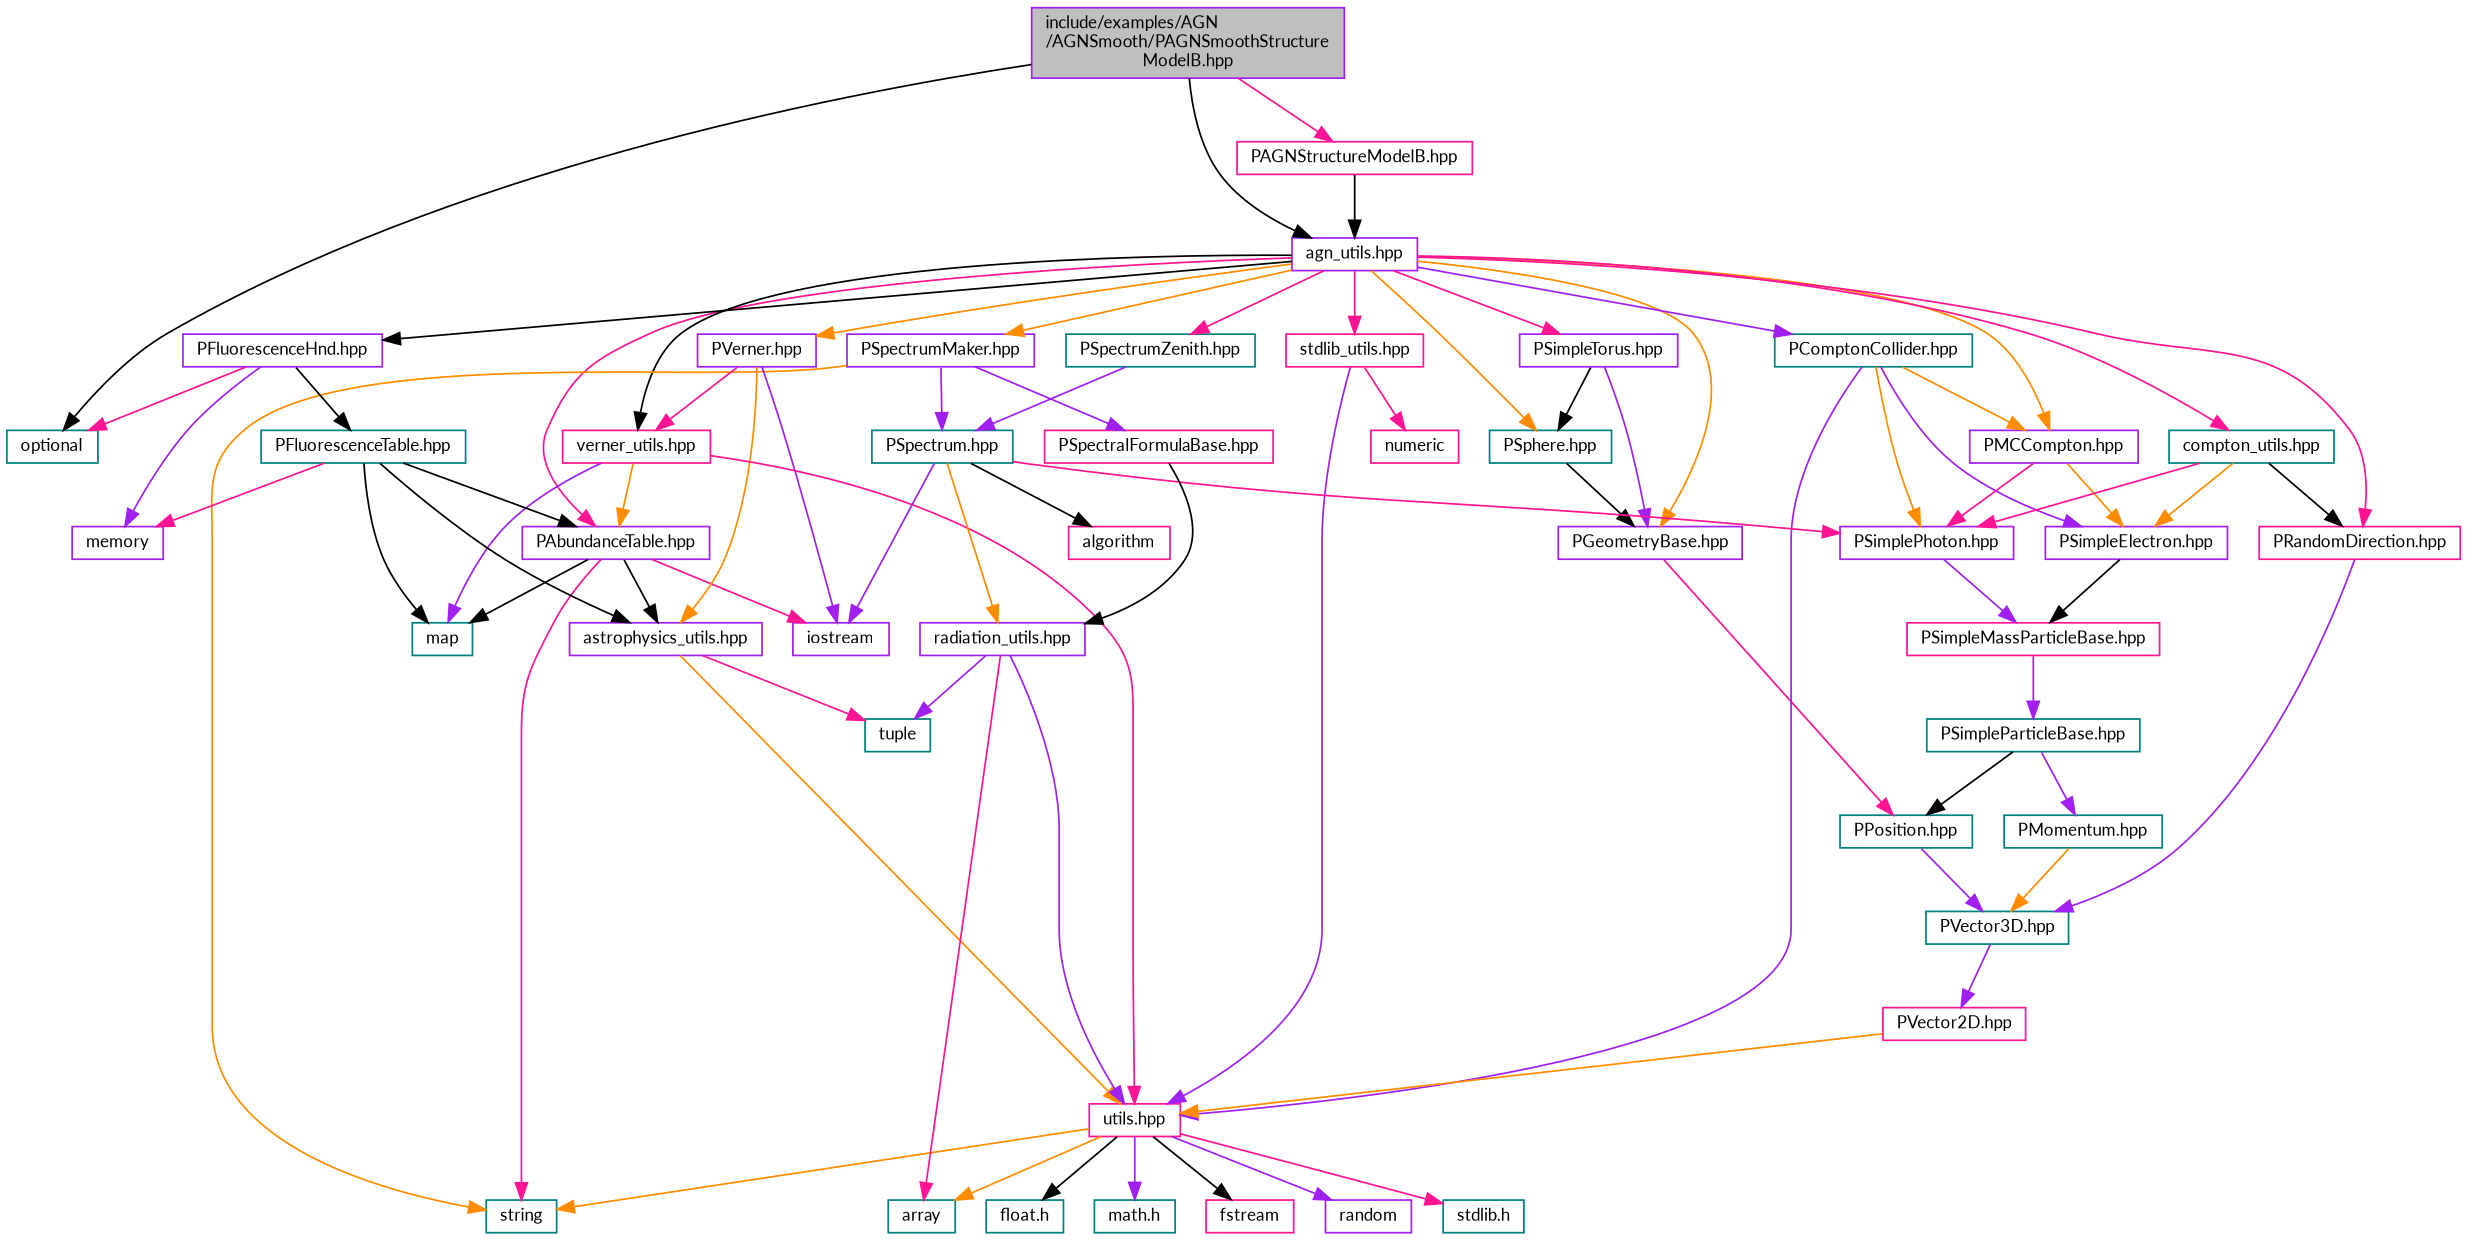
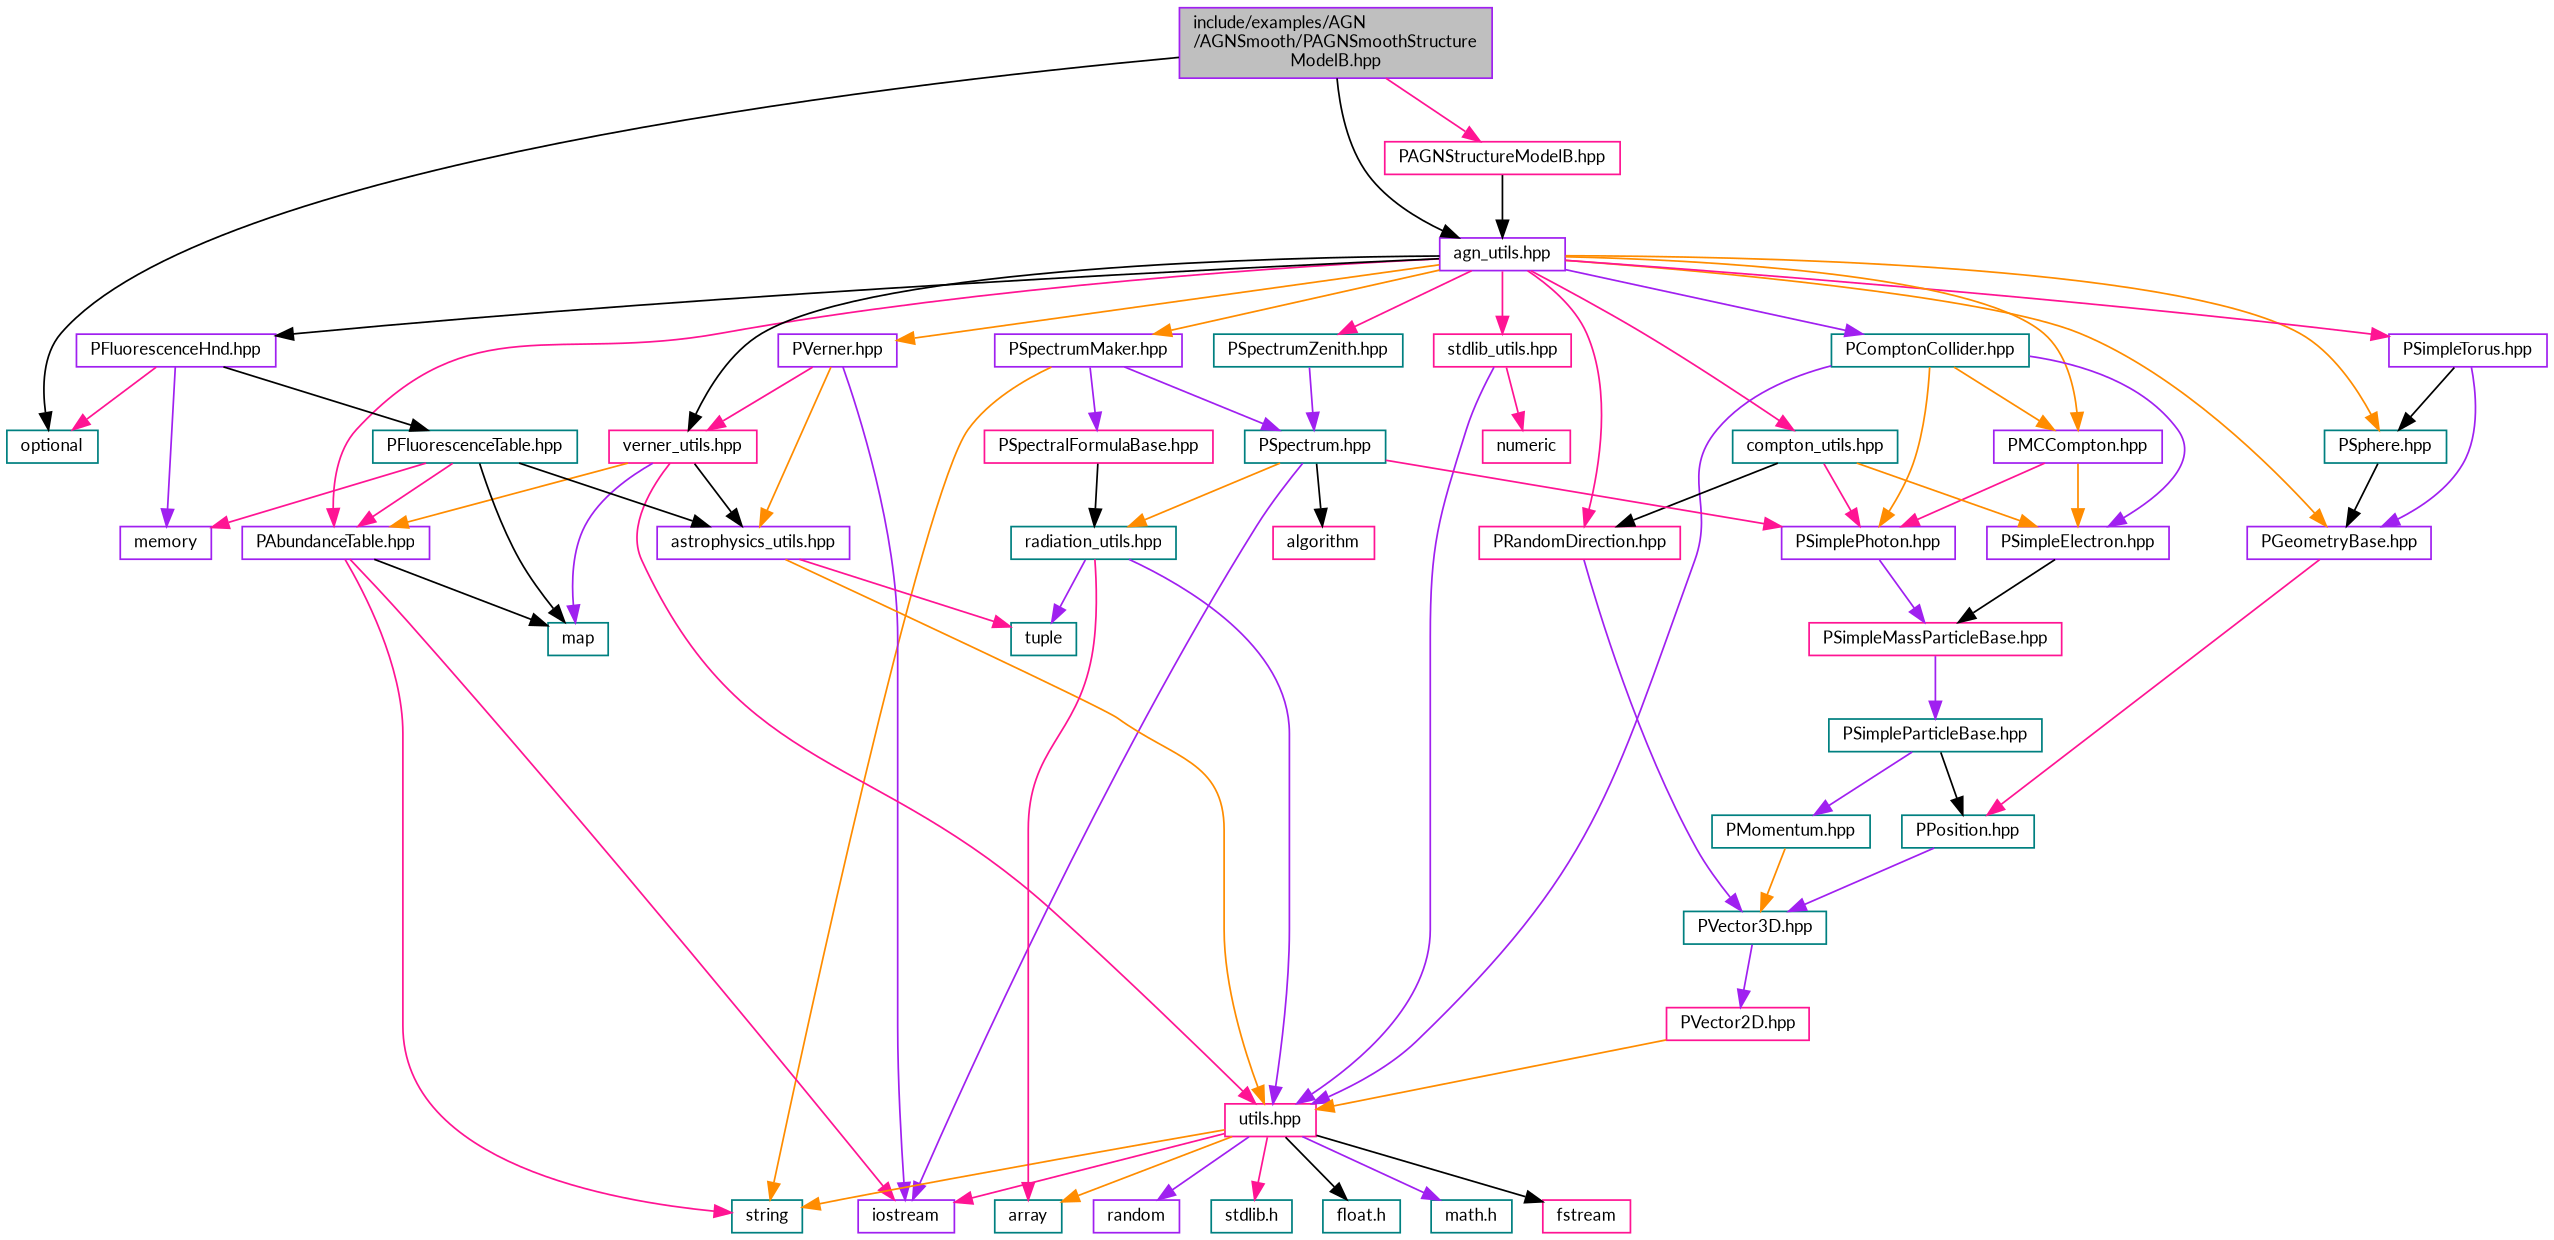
edge "PFluorescenceTable.hpp" -> "PAbundanceTable.hpp": color black -> deeppink
edge "PAbundanceTable.hpp" -> "astrophysics_utils.hpp": now "verner_utils.hpp" -> "astrophysics_utils.hpp"
node "radiation_utils.hpp": color purple -> teal
edge "utils.hpp" -> "iostream": added
